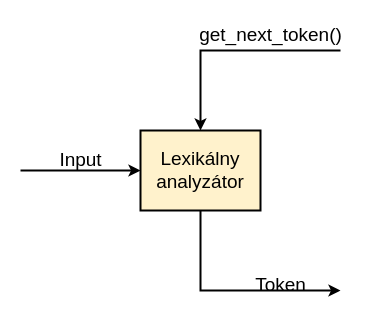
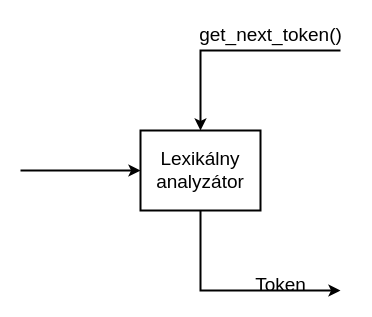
node "Input": removed
node "Lexikálny analyzátor": fillcolor #fff2cc -> #ffffff
